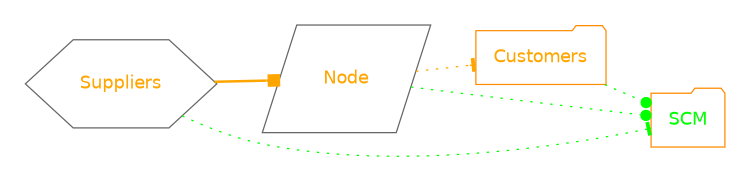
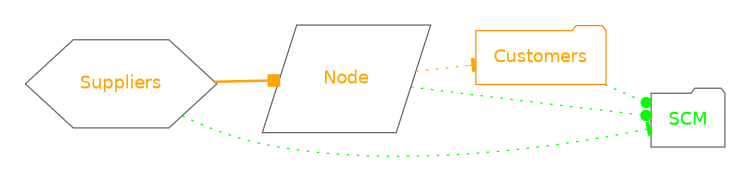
node "SCM": color darkorange -> gray40
